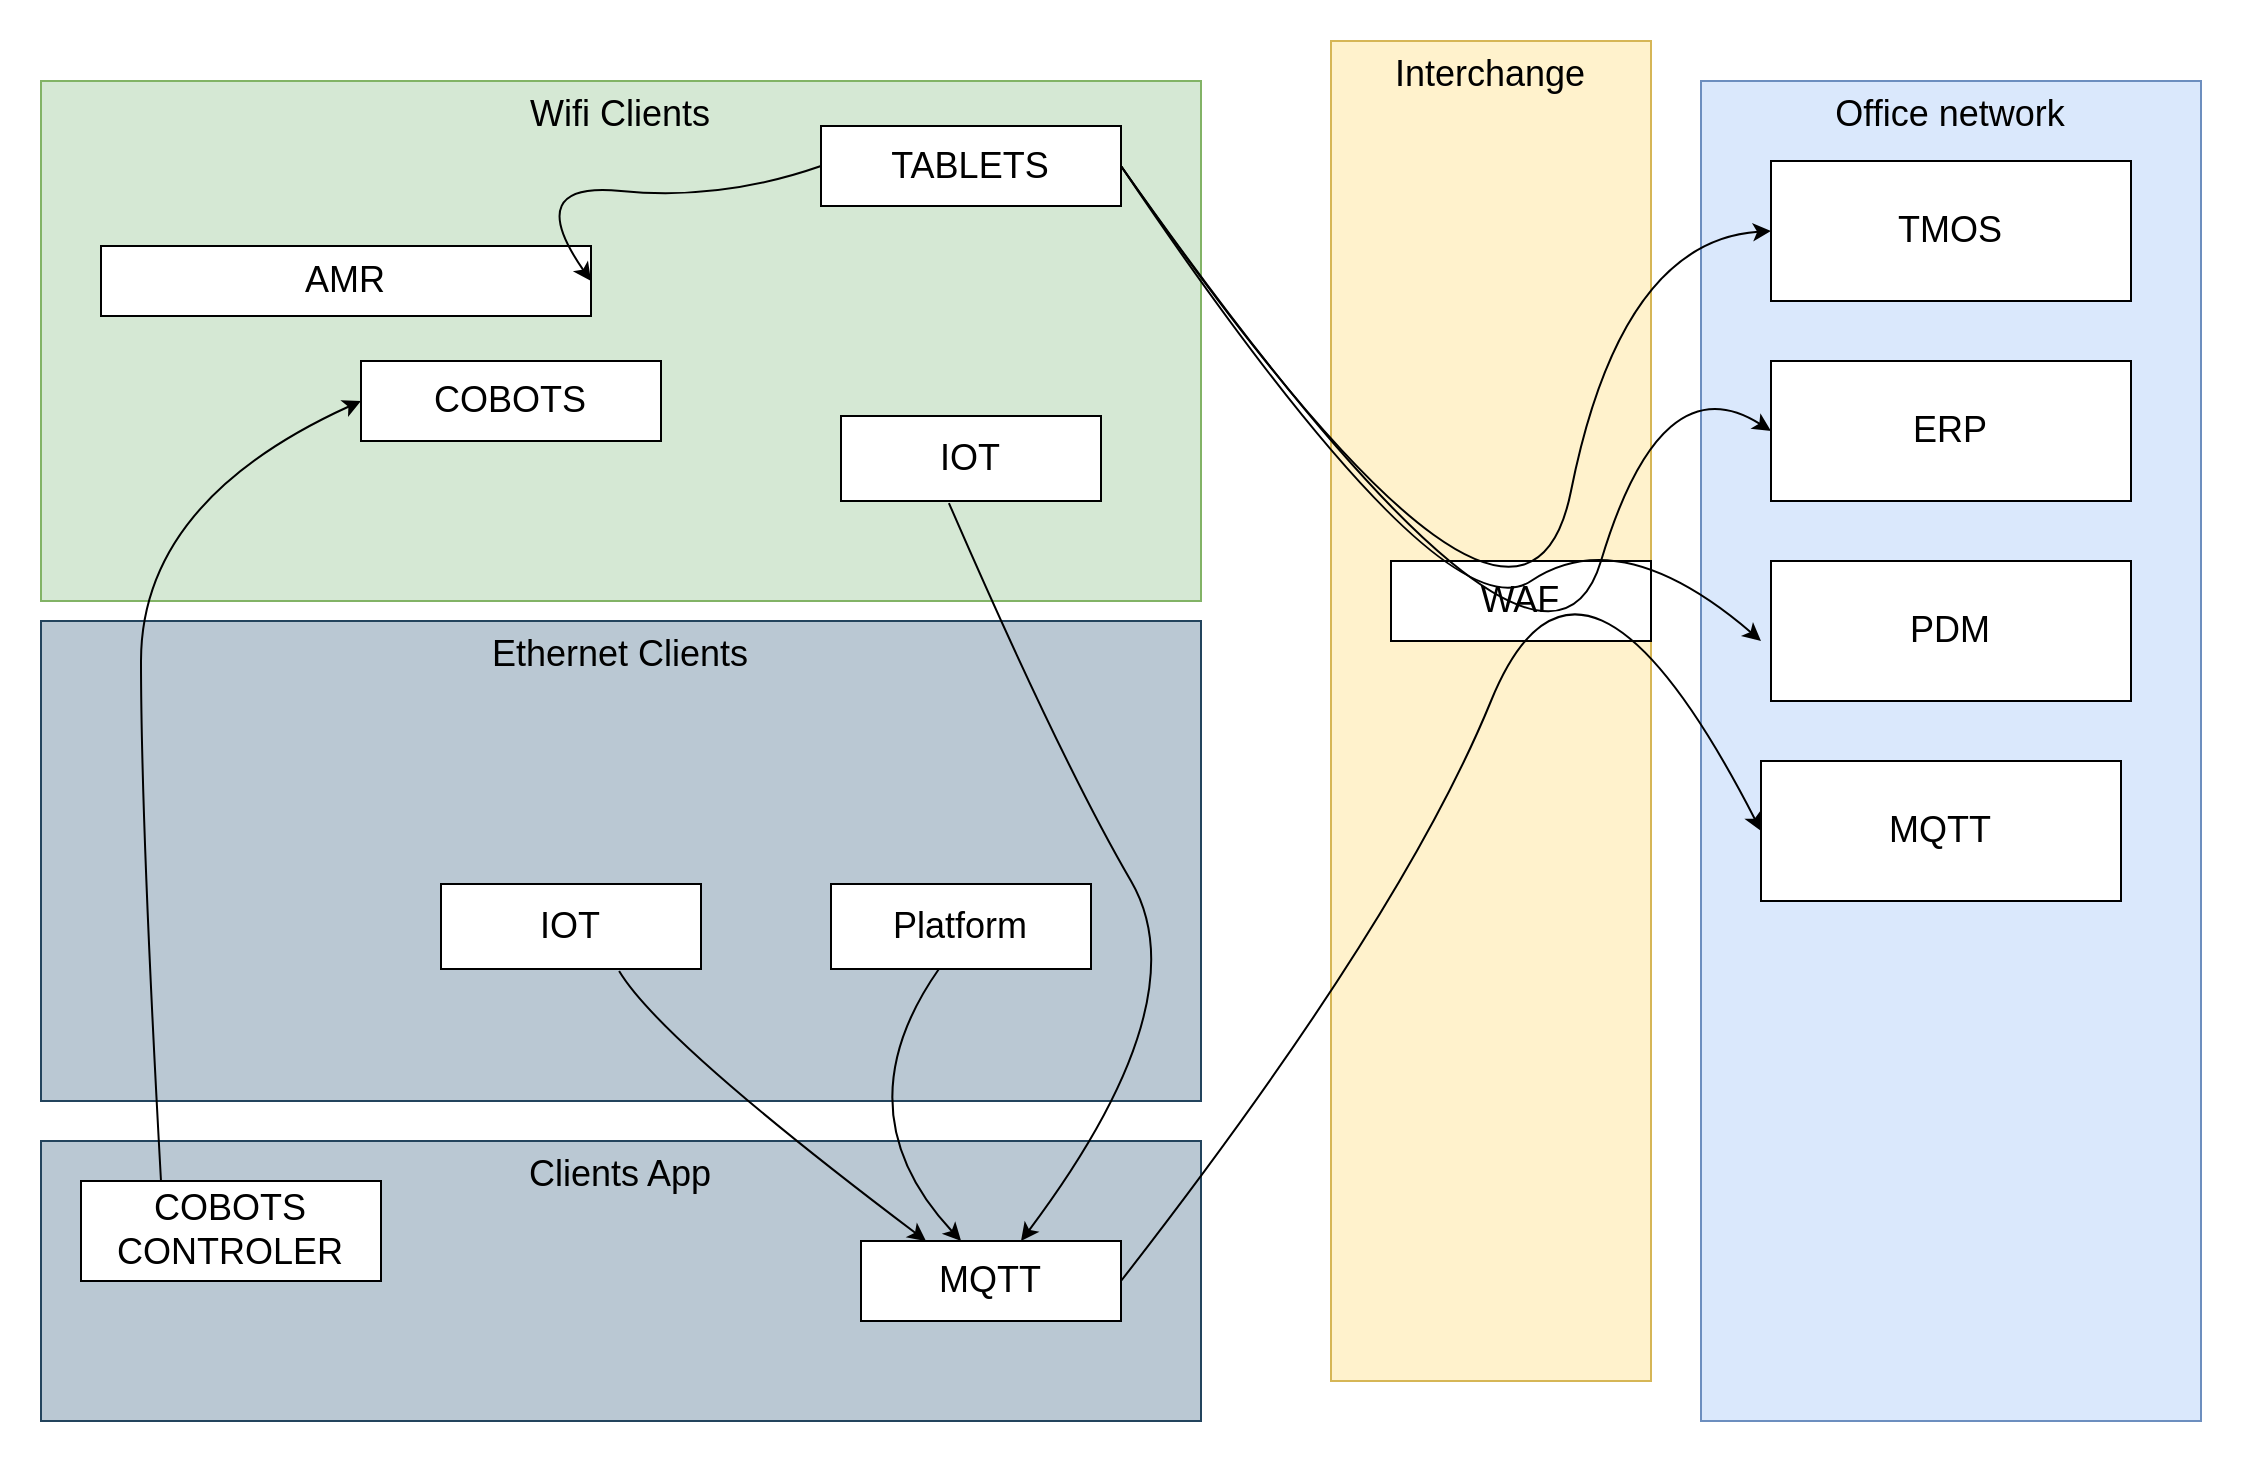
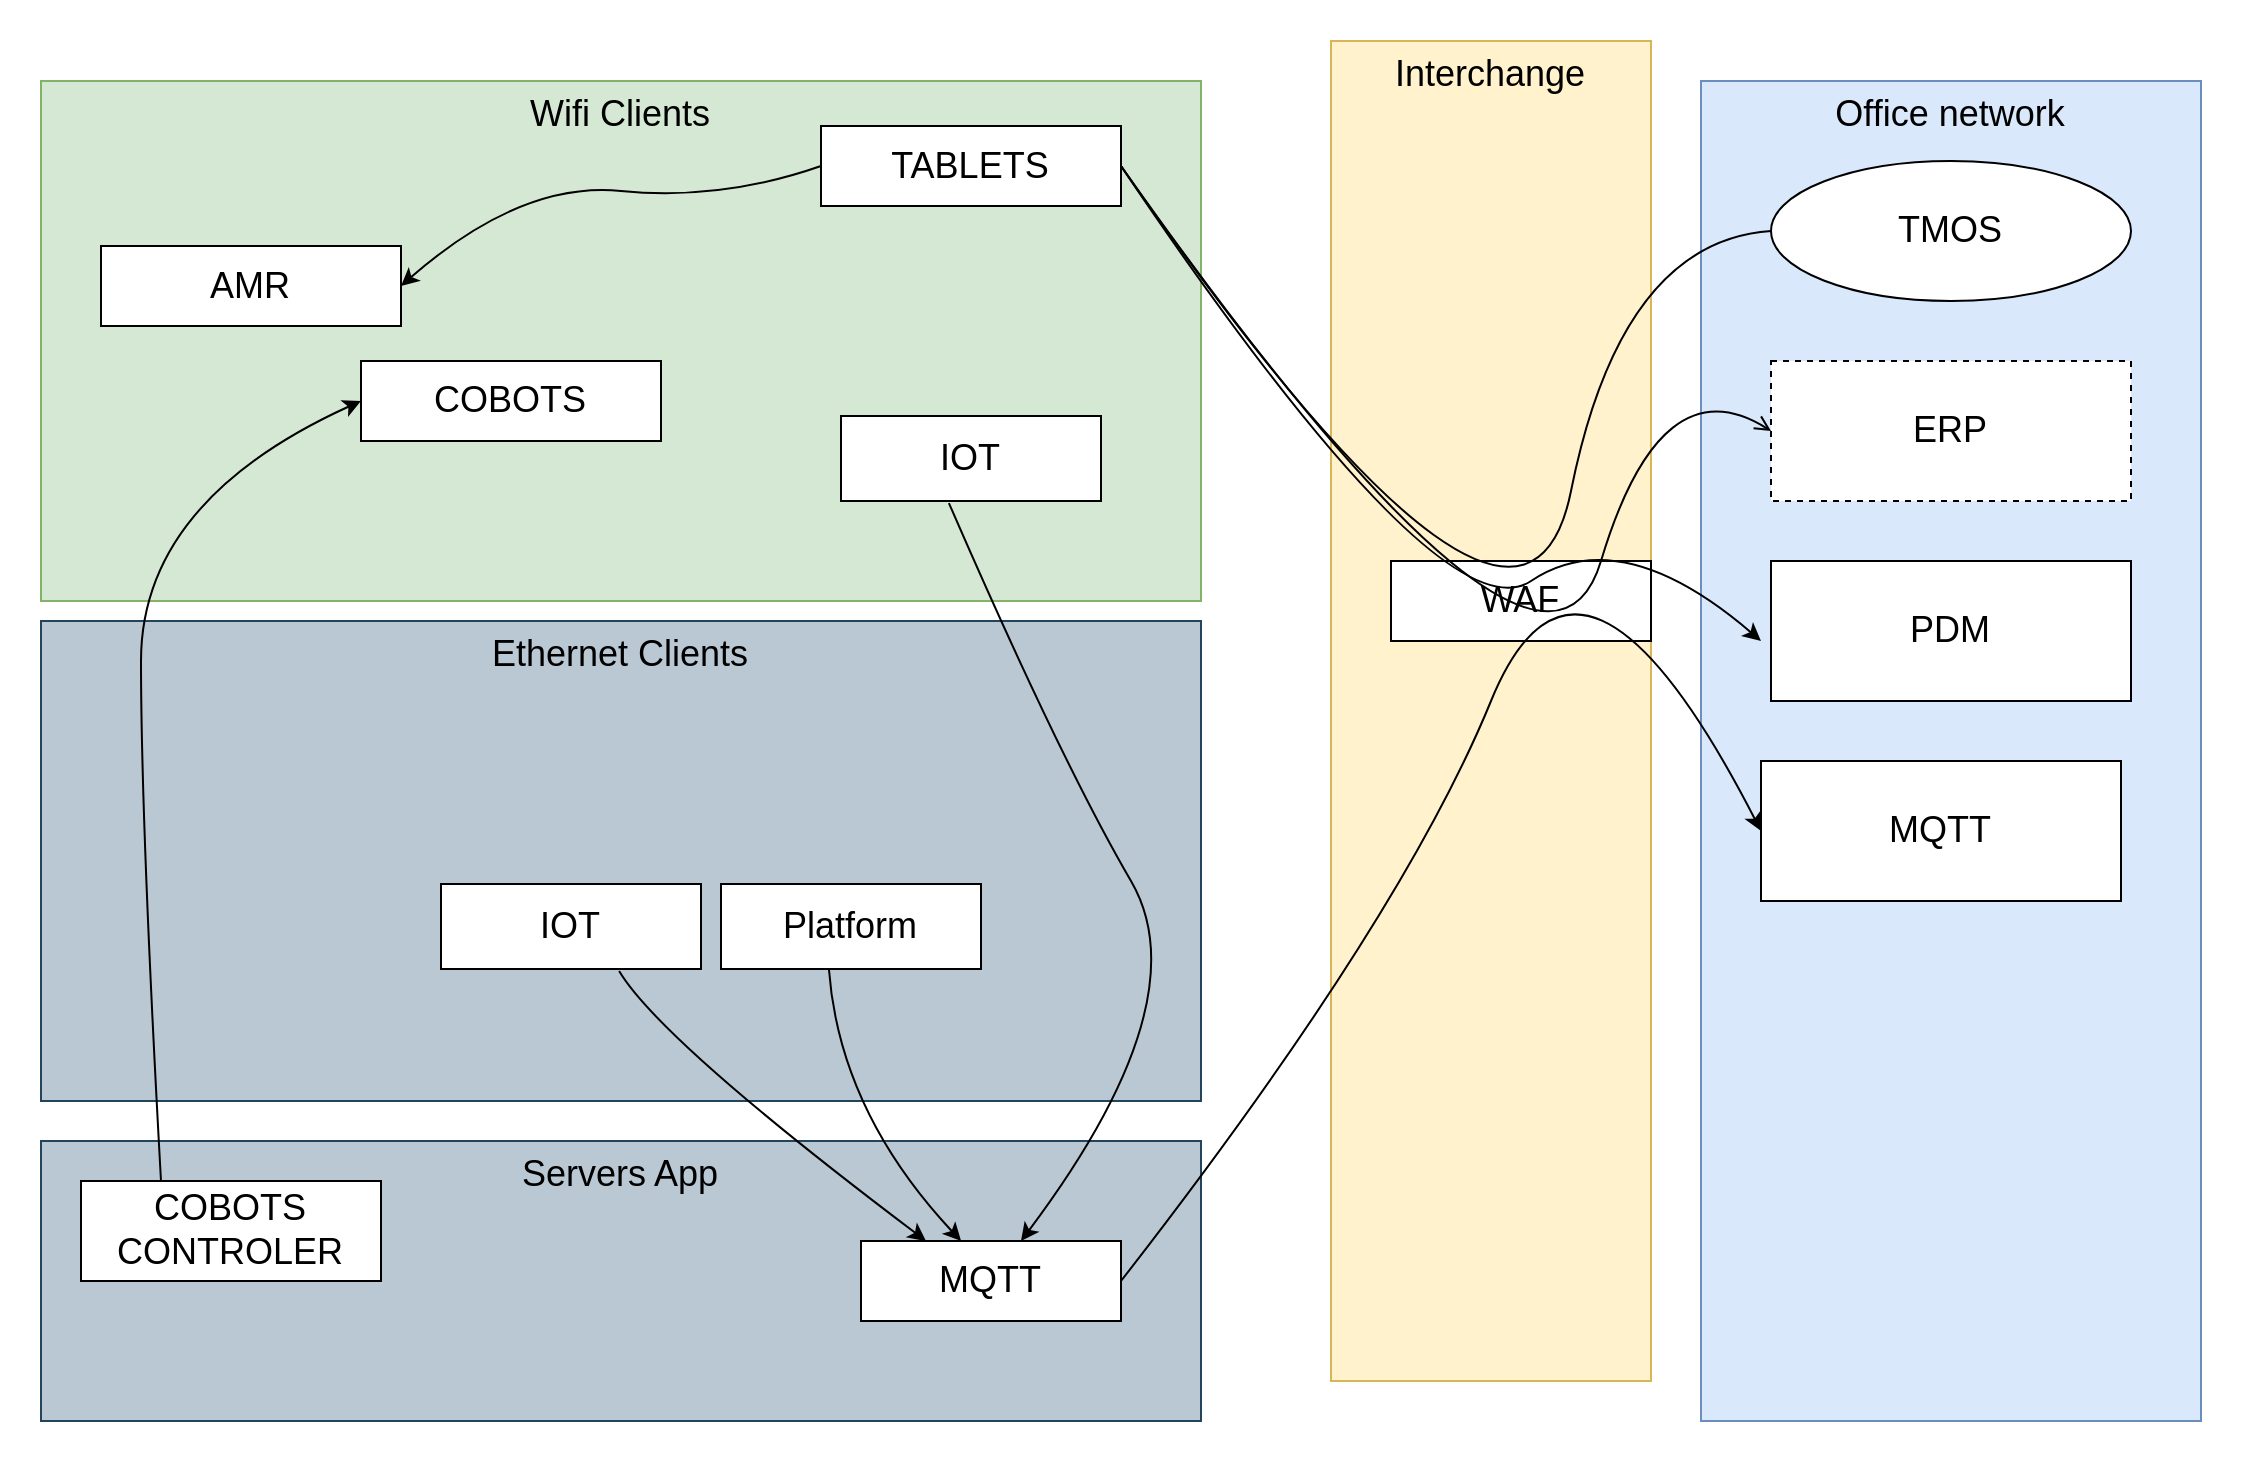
node "TMOS": shape rectangle -> ellipse
node "AMR": size 490x70 -> 300x80
edge "TABLETS" -> "TMOS": arrowhead classic -> none
edge "TABLETS" -> "ERP": arrowhead classic -> open
node "ERP": style solid -> dashed
node "Platform": moved (961, 927) -> (851, 927)
node "Clients App": label "Clients App" -> "Servers App"
